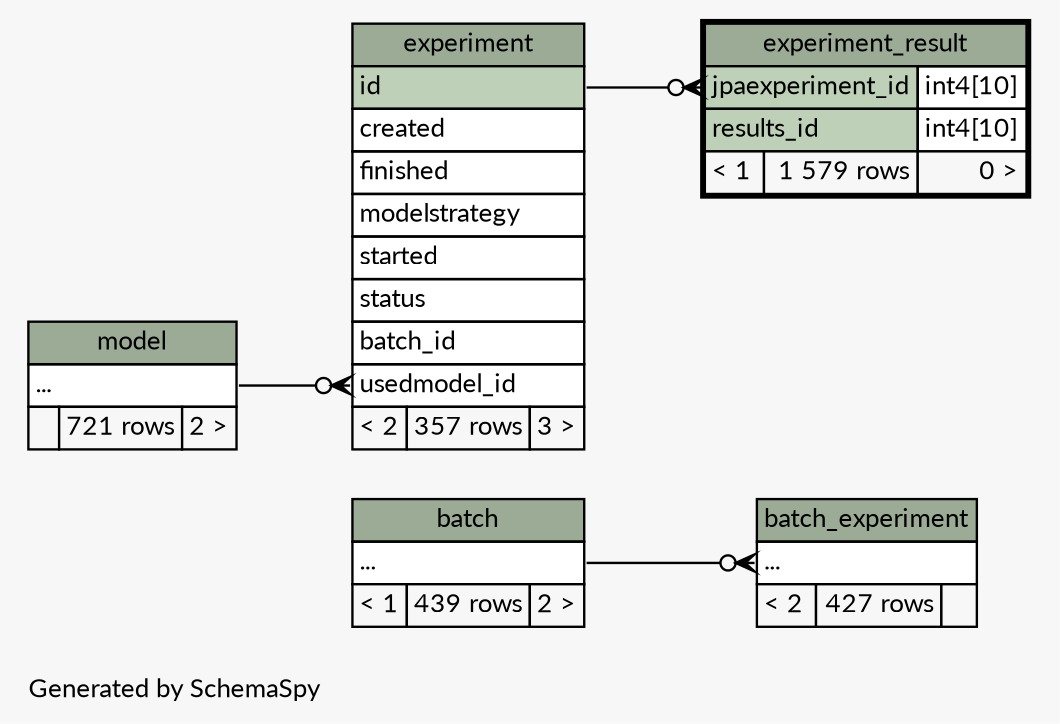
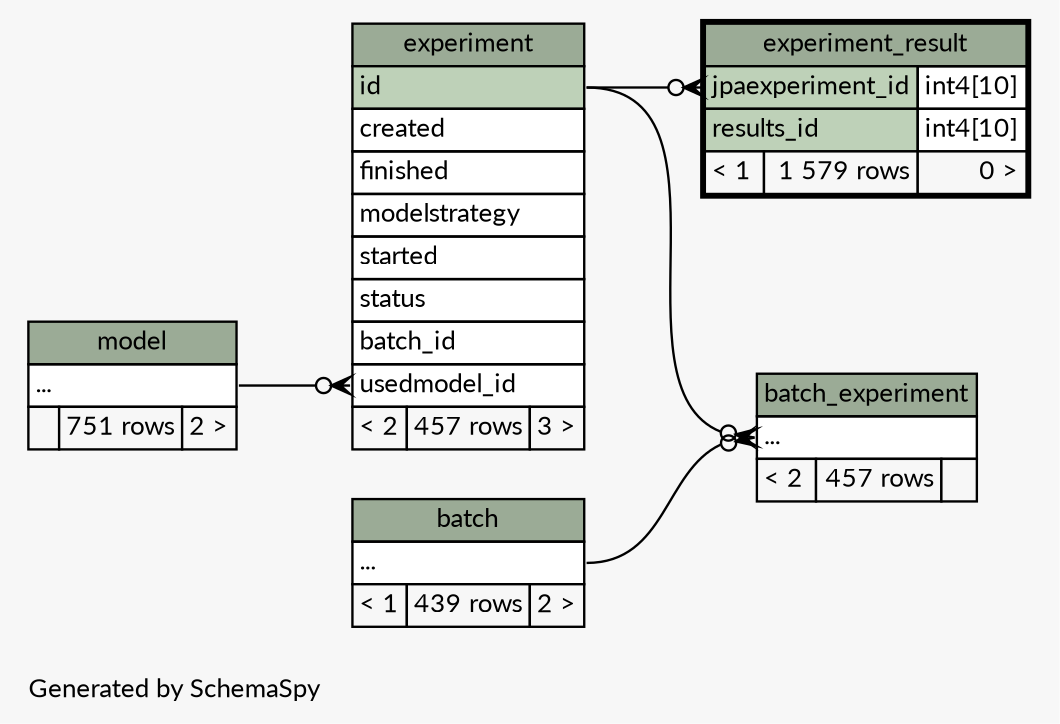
edge "experiment" -> "batch_experiment": added
node "model": text "721 rows" -> "751 rows"
node "experiment": text "357 rows" -> "457 rows"
node "batch_experiment": text "427 rows" -> "457 rows"
